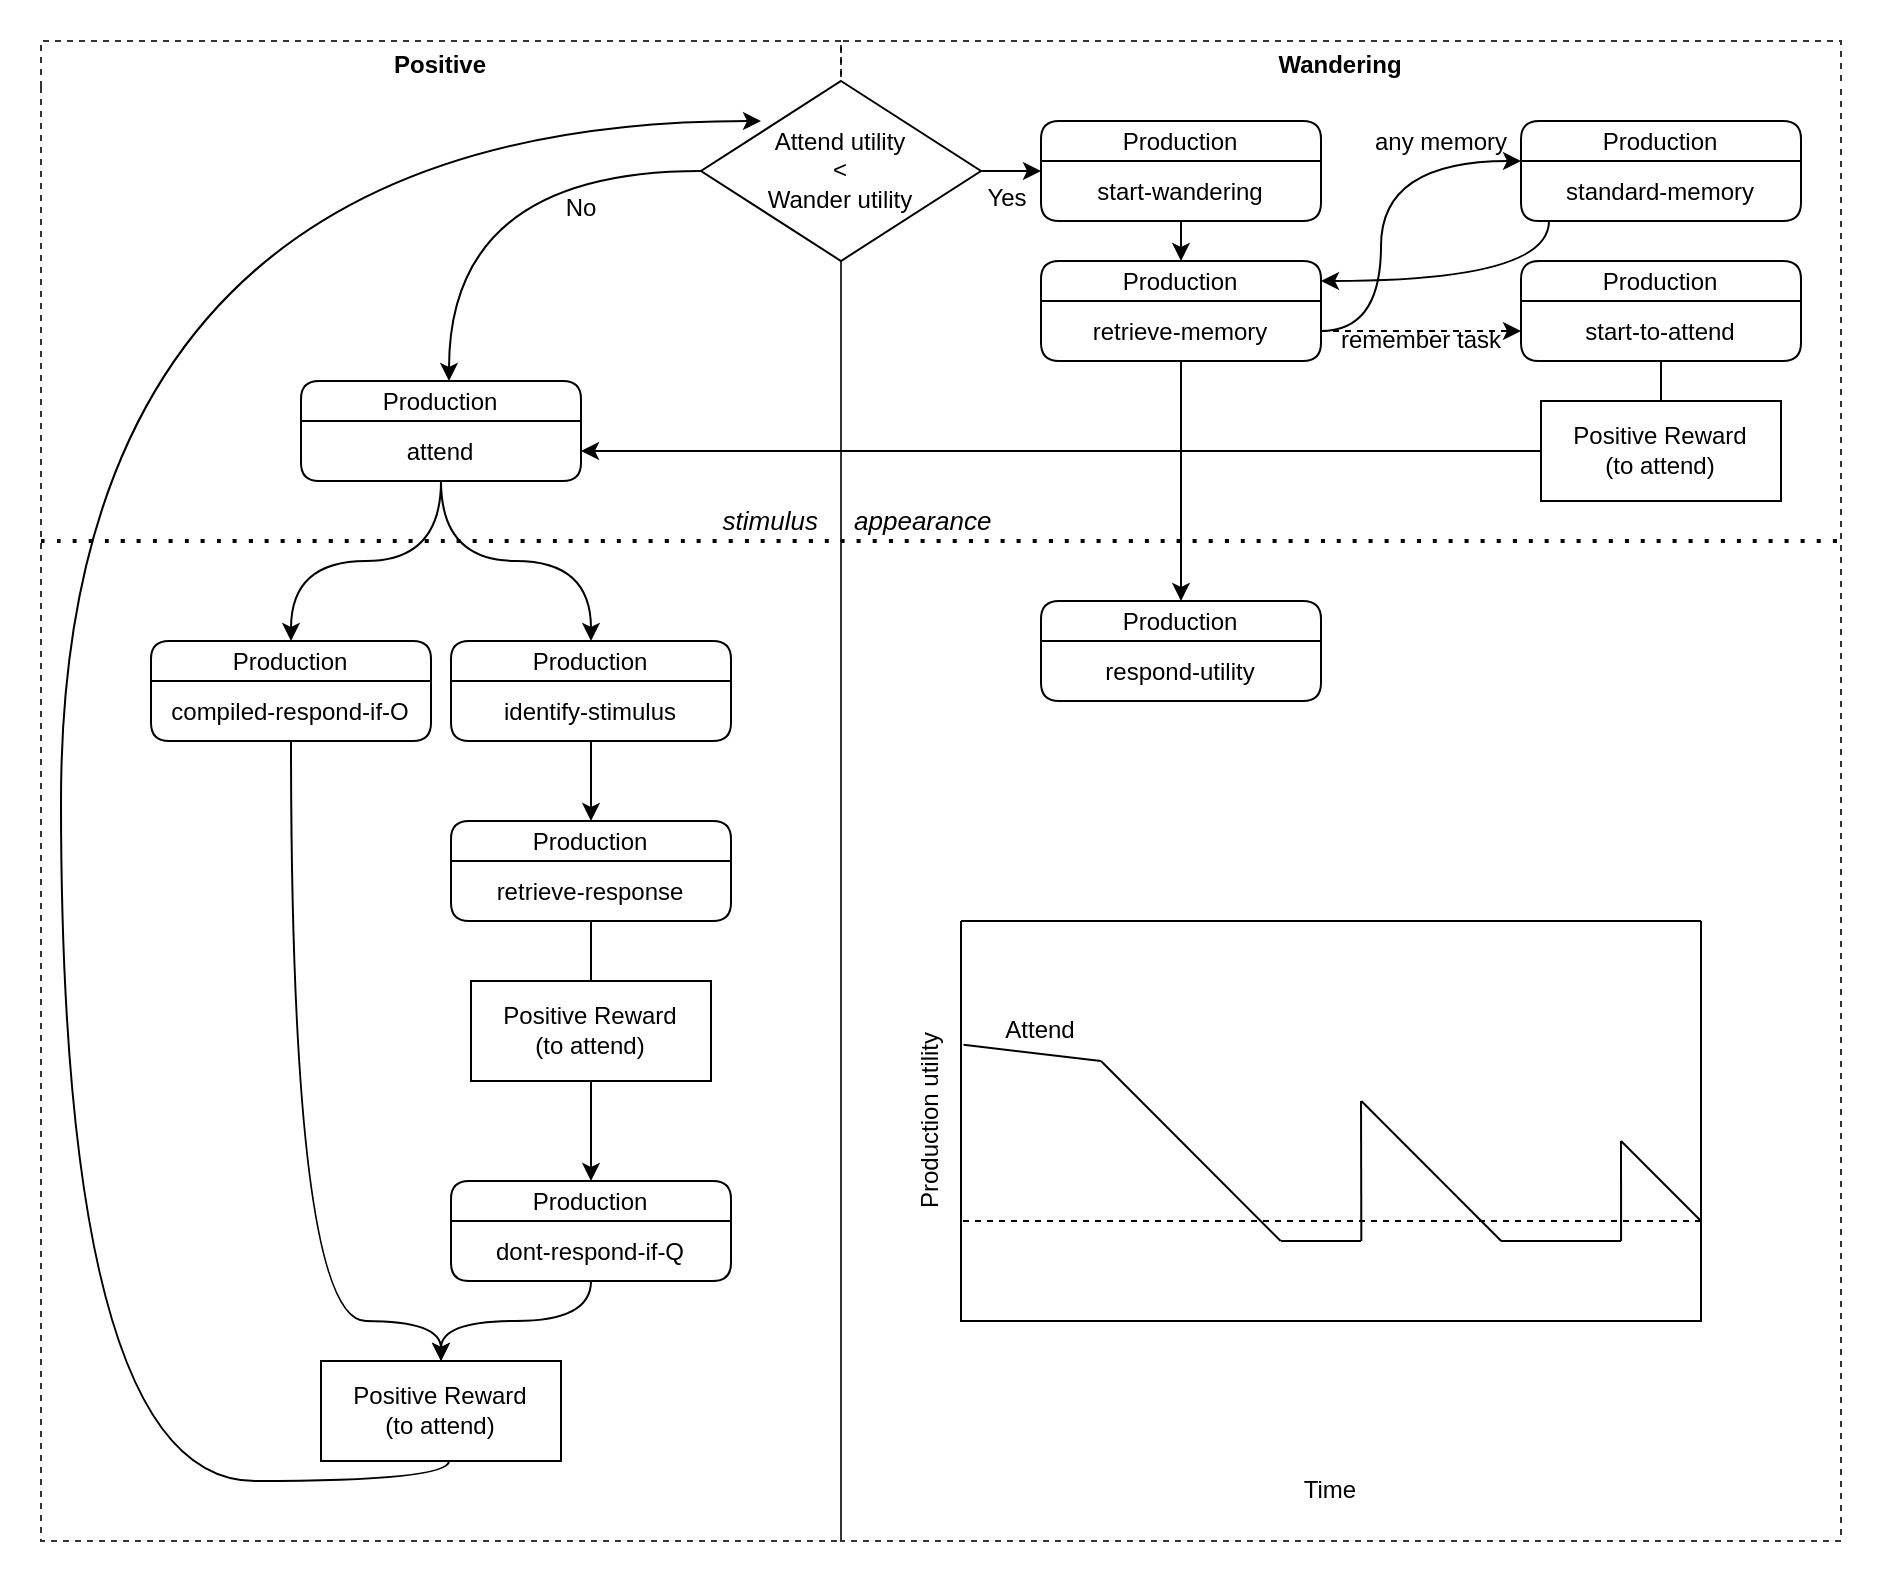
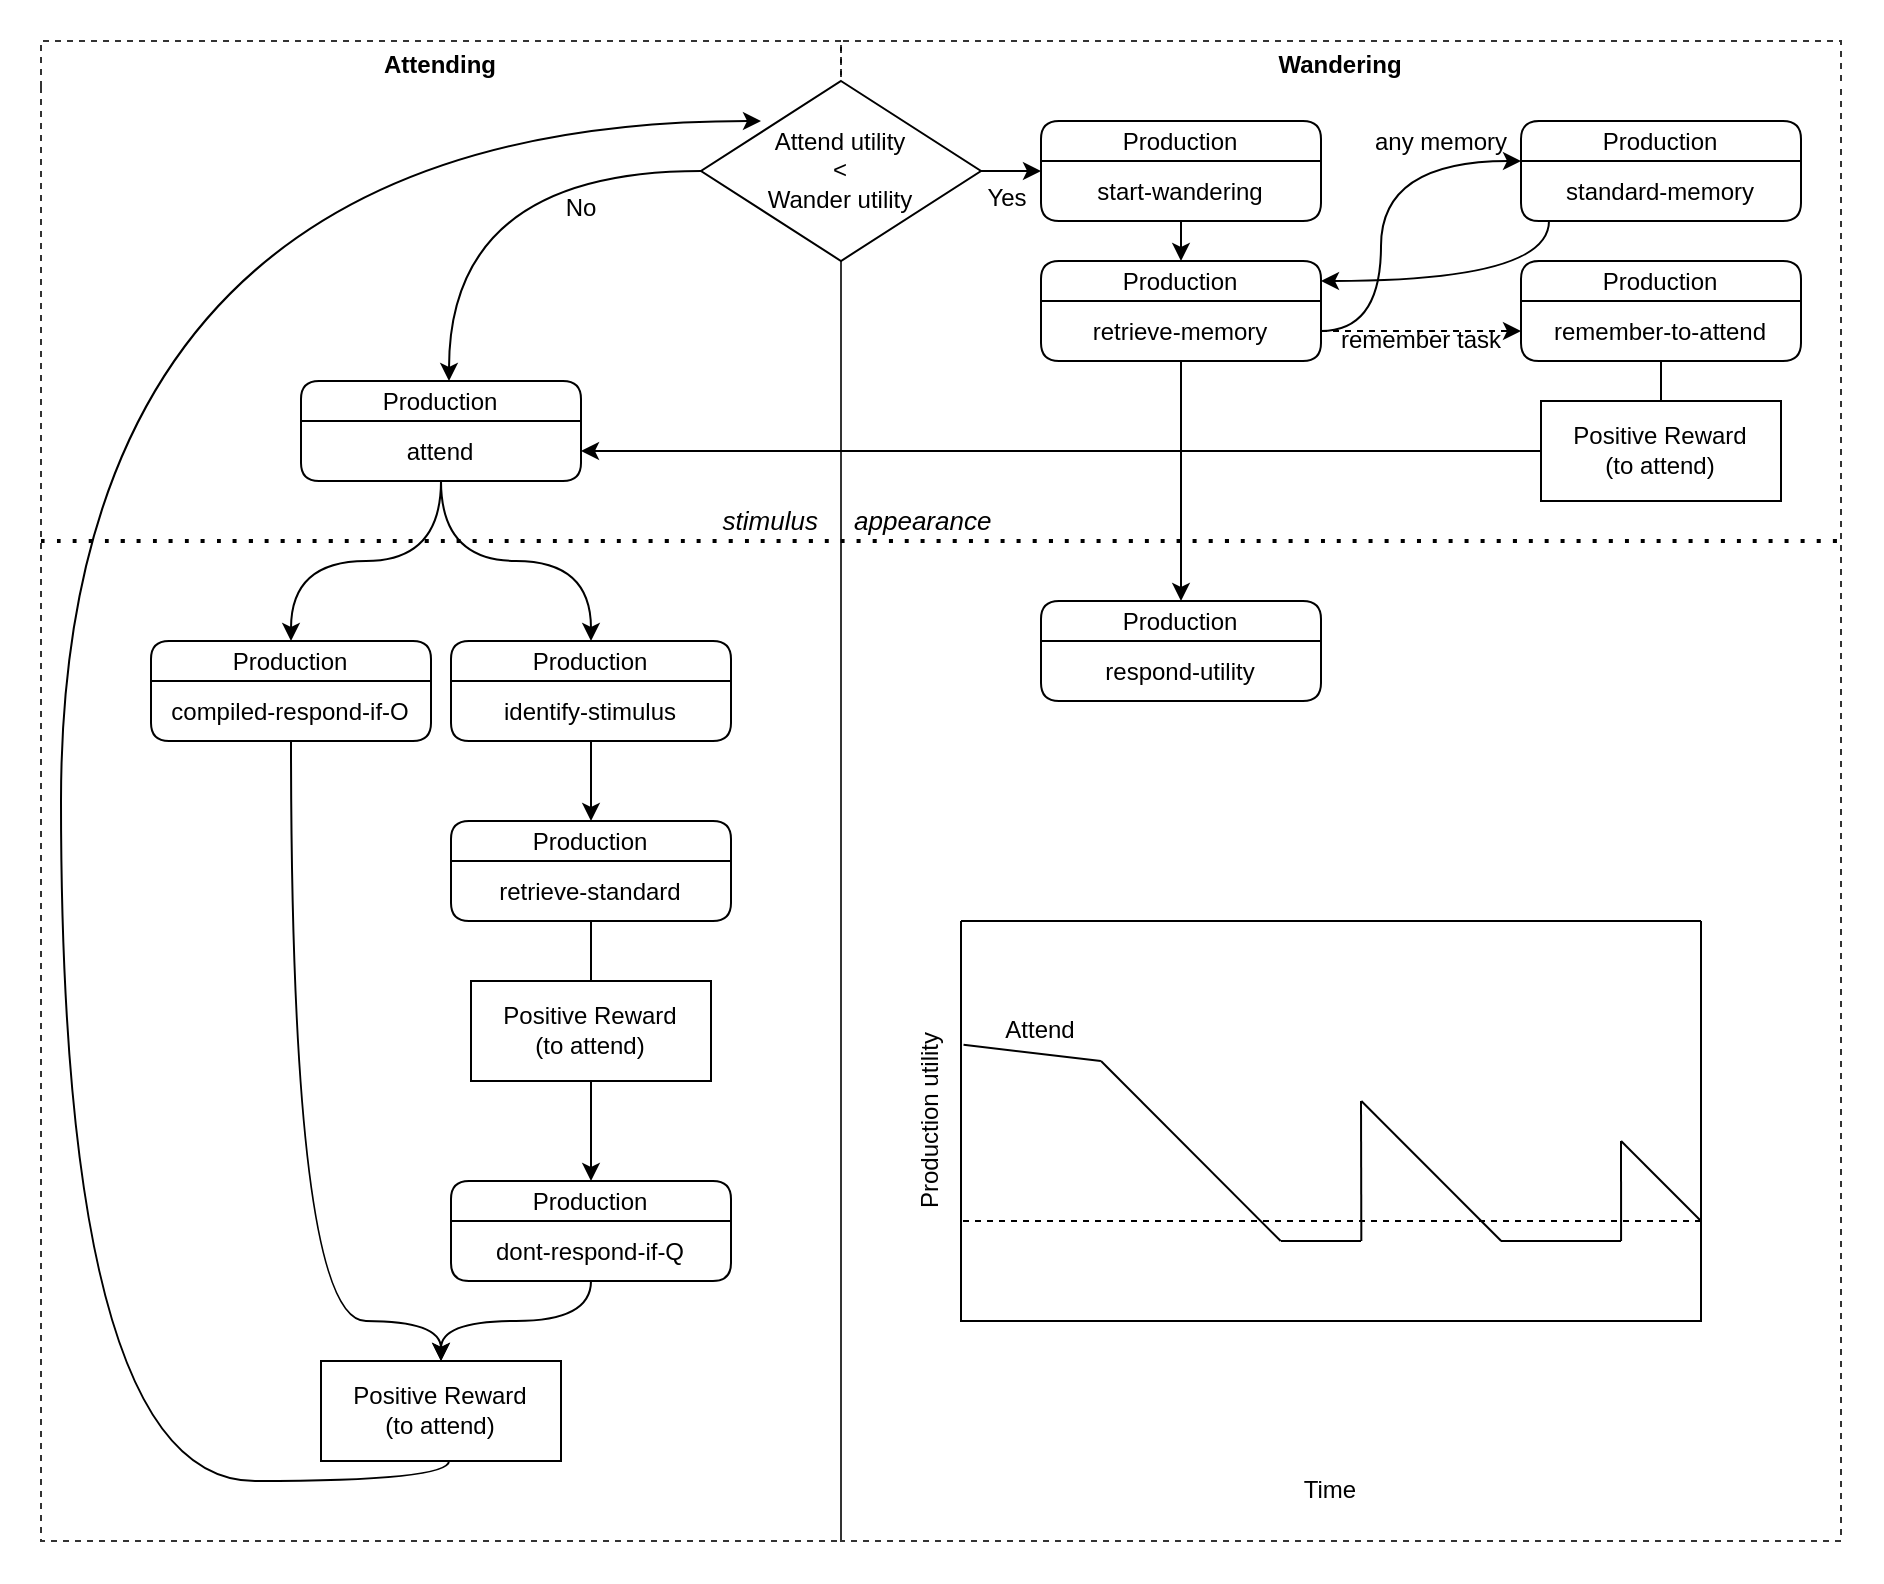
node "Positive": label "Positive" -> "Attending"
node "start-to-attend": label "start-to-attend" -> "remember-to-attend"
node "retrieve-response": label "retrieve-response" -> "retrieve-standard"
